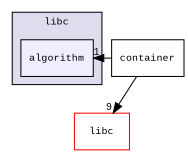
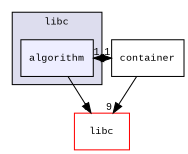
edge "algorithm" -> "container": added
edge "algorithm" -> "libc": added
